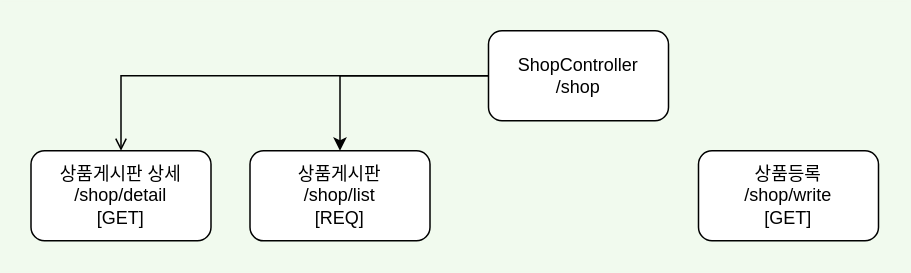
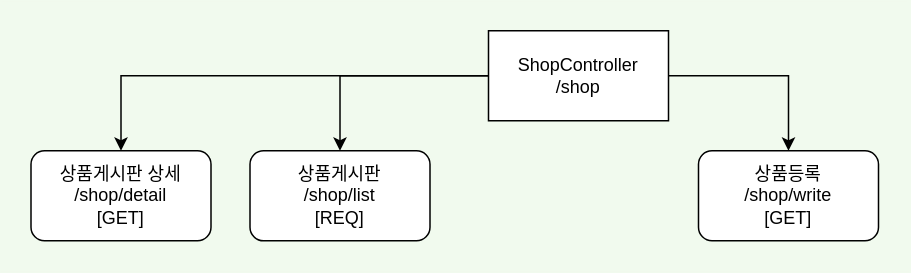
node "ShopController /shop": shape rounded rectangle -> rectangle
edge "ShopController /shop" -> "상품등록 /shop/write [GET]": added
edge "ShopController /shop" -> "상품게시판 상세 /shop/detail [GET]": arrowhead open -> classic
